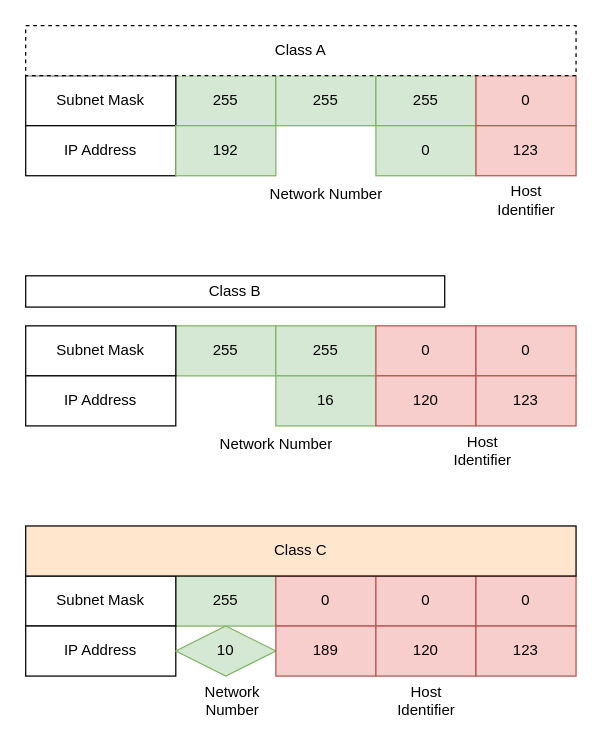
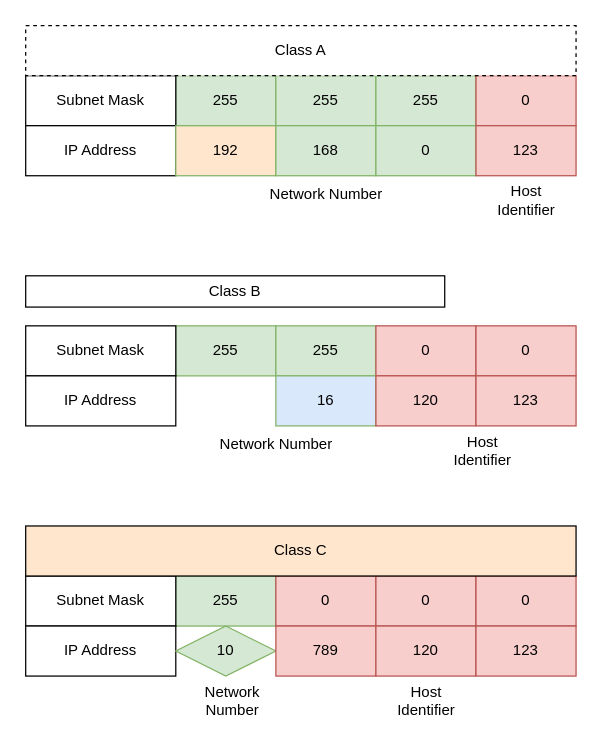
node "192": fillcolor #d5e8d4 -> #ffe6cc
node "168": added
node "16": fillcolor #d5e8d4 -> #dae8fc
node "189": label "189" -> "789"
